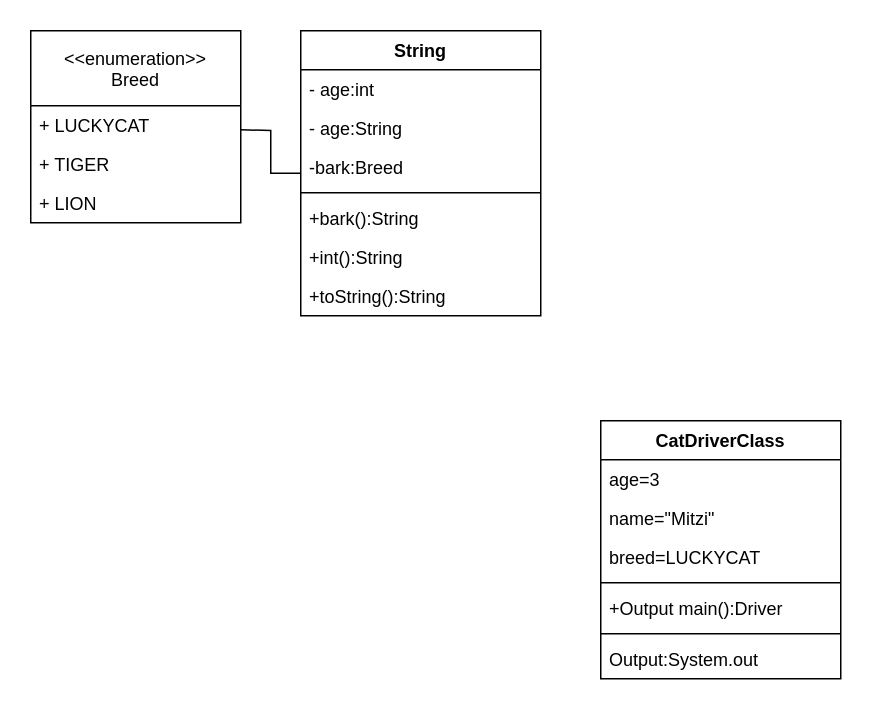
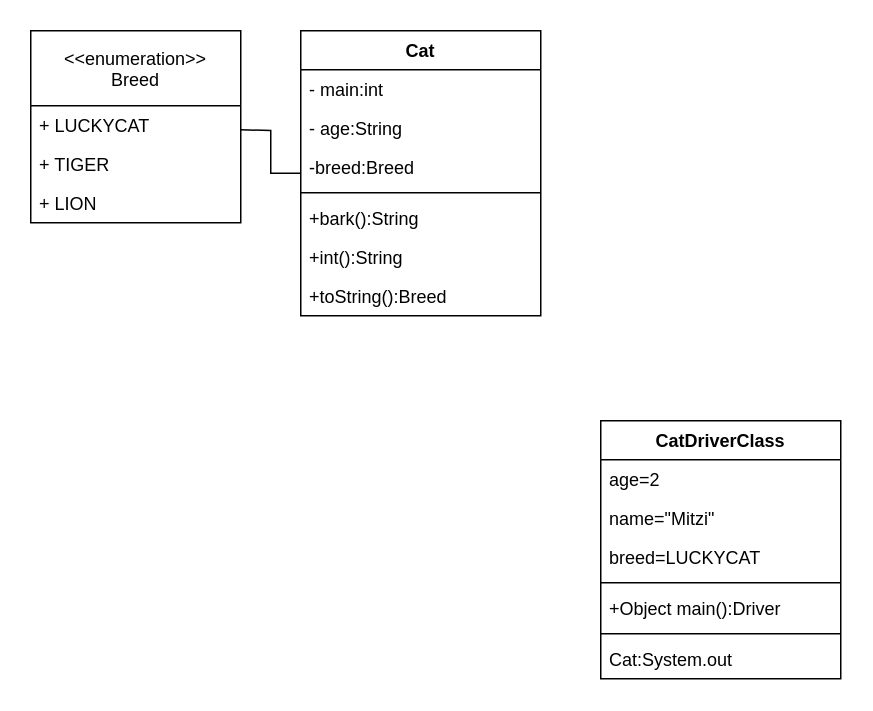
node "String": label "String" -> "Cat"
node "- age:int": label "- age:int" -> "- main:int"
node "-bark:Breed": label "-bark:Breed" -> "-breed:Breed"
node "+toString():String": label "+toString():String" -> "+toString():Breed"
node "age=3": label "age=3" -> "age=2"
node "+Output main():Driver": label "+Output main():Driver" -> "+Object main():Driver"
node "Output:System.out": label "Output:System.out" -> "Cat:System.out"
